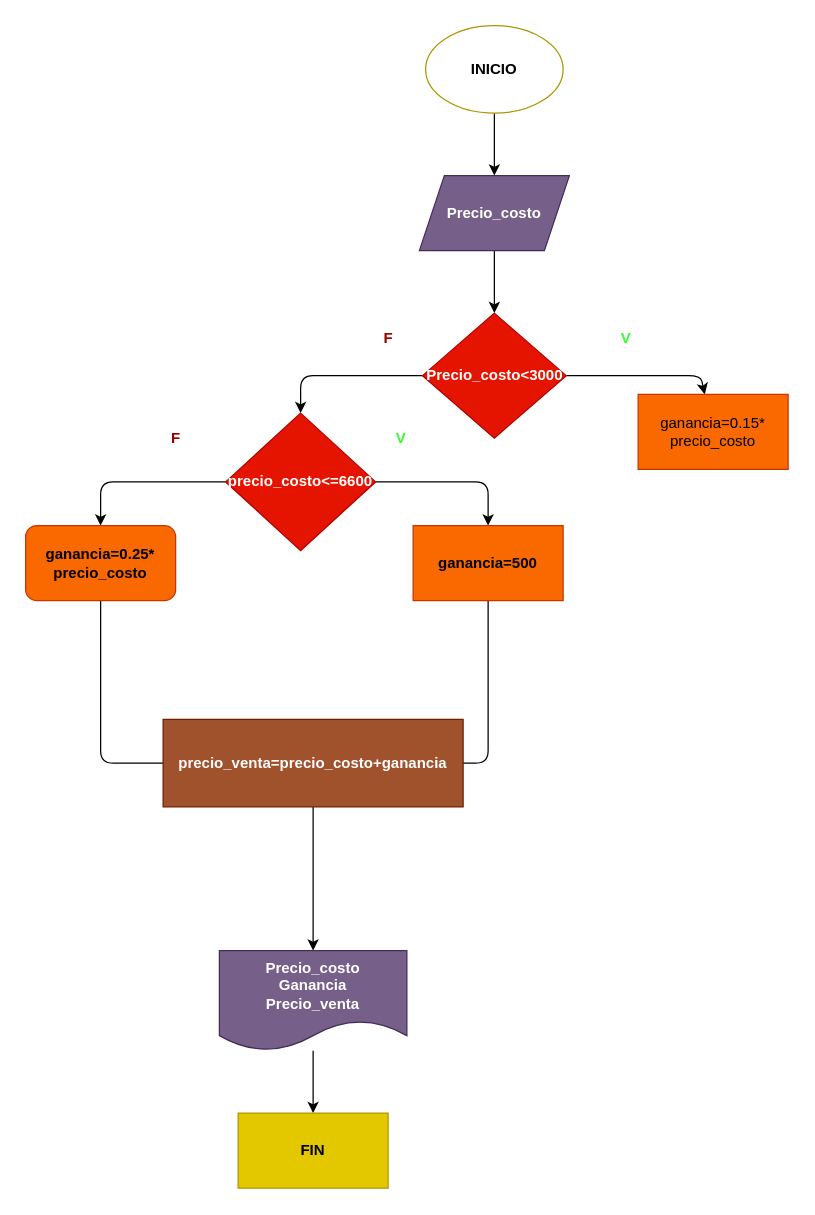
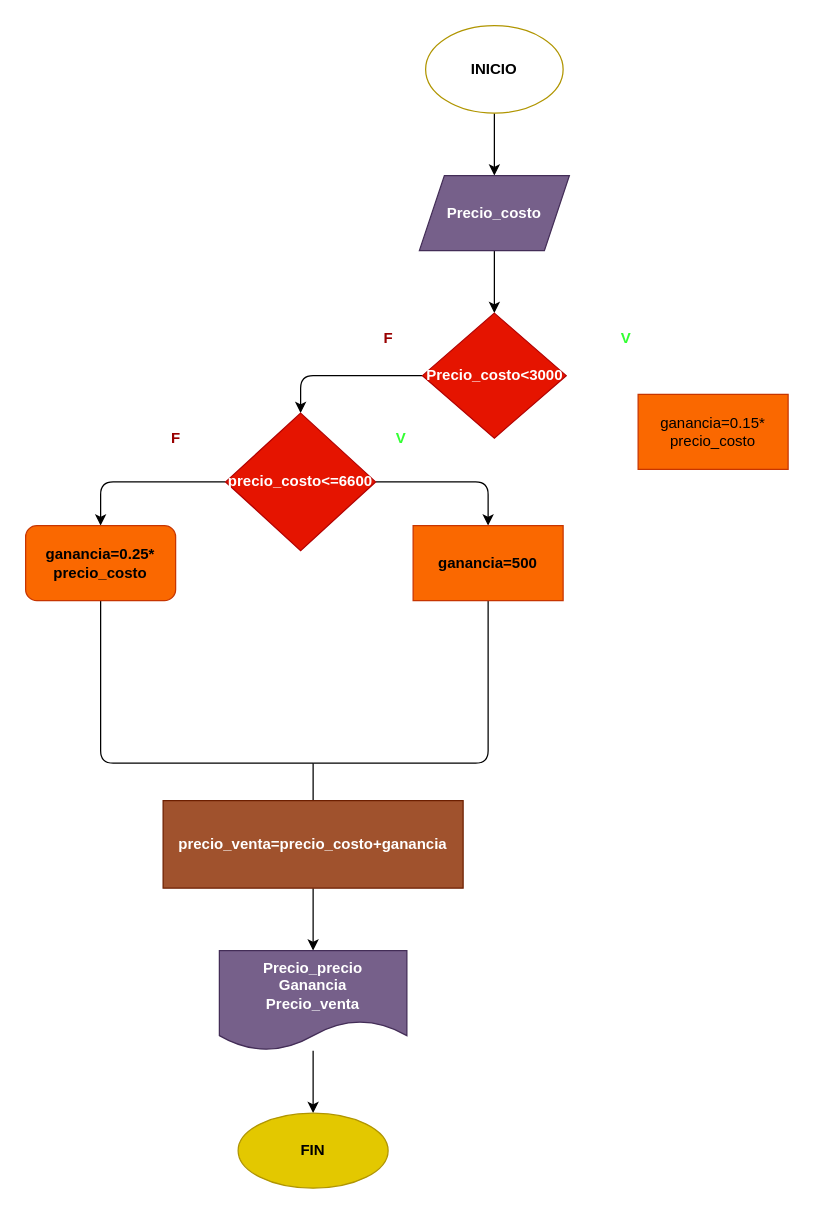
edge "Precio_costo<3000" -> "ganancia=0.15* precio_costo": removed
node "precio_venta=precio_costo+ganancia": moved (313, 763) -> (313, 844)
node "Precio_costo Ganancia Precio_venta": label "Precio_costo Ganancia Precio_venta" -> "Precio_precio Ganancia Precio_venta"
node "FIN": shape rectangle -> ellipse
